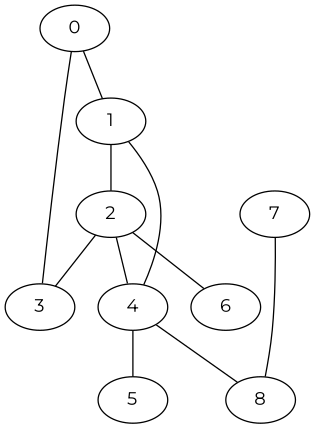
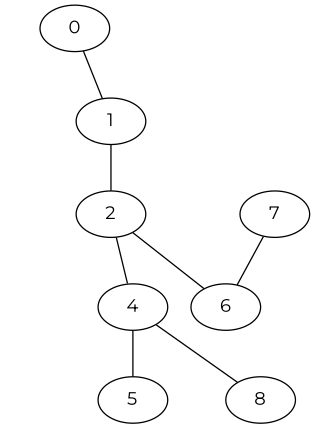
edge "1" -- "4": removed
node "3": removed
edge "7" -- "8": now "7" -- "6"
